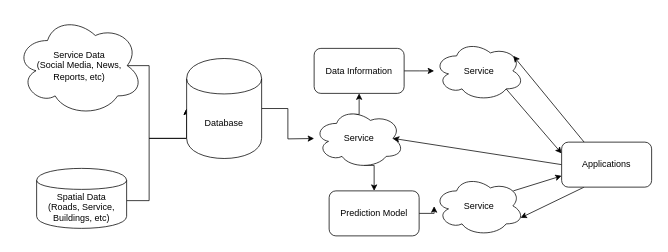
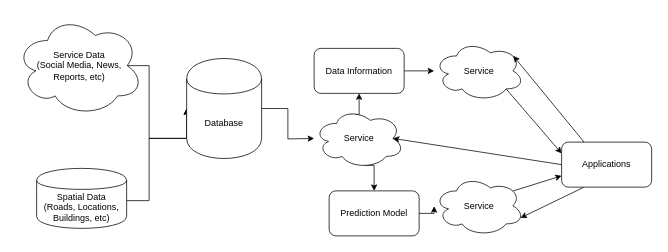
node "Spatial Data (Roads, Service, Buildings, etc)": label "Spatial Data (Roads, Service, Buildings, etc)" -> "Spatial Data (Roads, Locations, Buildings, etc)"
